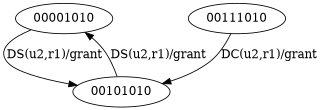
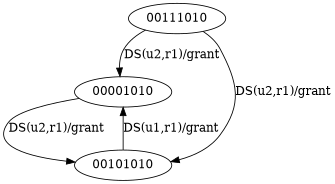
edge "00111010" -> "00001010": added, label "DS(u2,r1)/grant"
edge "00101010" -> "00001010": label "DS(u2,r1)/grant" -> "DS(u1,r1)/grant"
edge "00111010" -> "00101010": label "DC(u2,r1)/grant" -> "DS(u2,r1)/grant"
